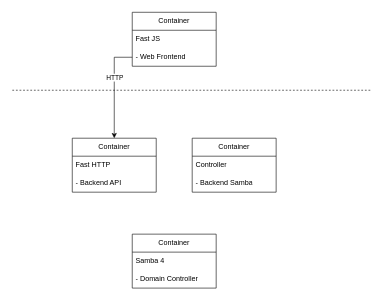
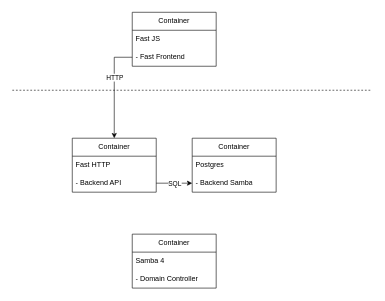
node "- Web Frontend": label "- Web Frontend" -> "- Fast Frontend"
node "Controller": label "Controller" -> "Postgres"
edge "- Backend API" -> "- Backend Samba": added, label "SQL"
